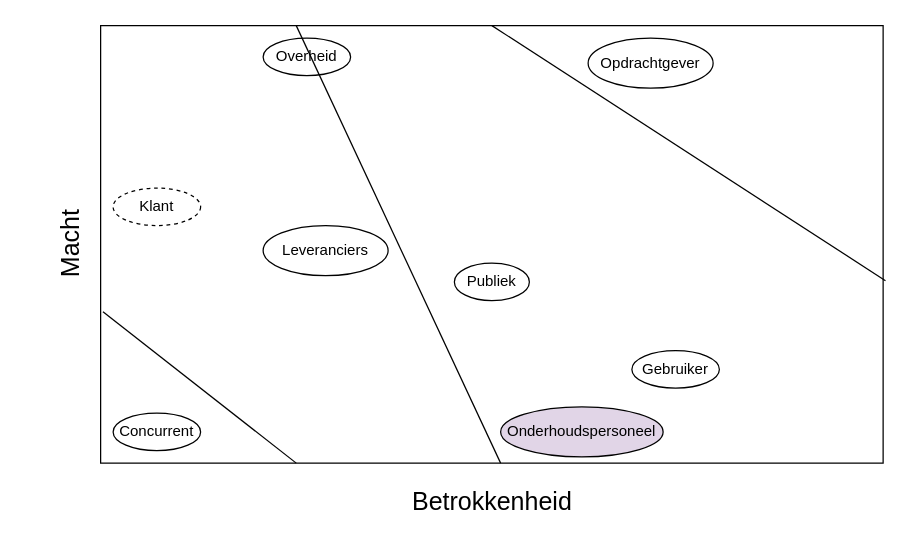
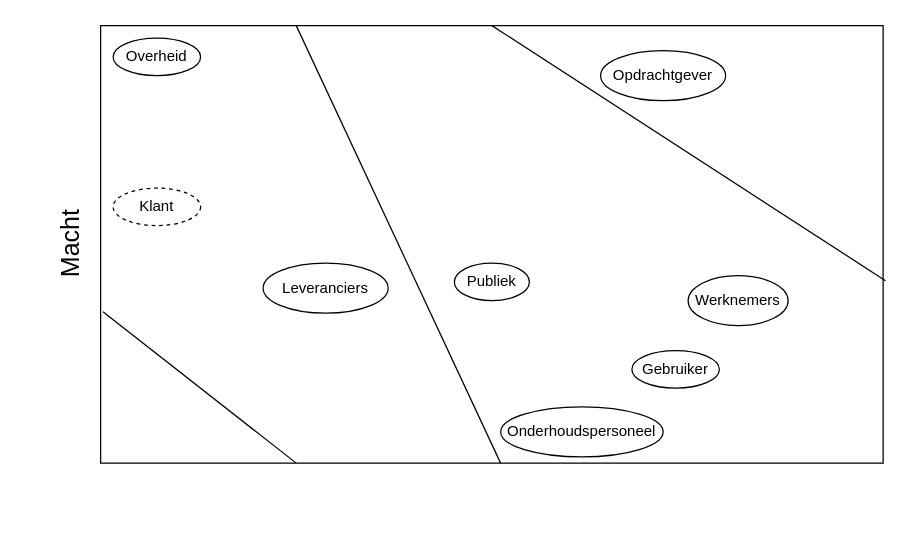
node "Overheid": moved (307, 57) -> (157, 57)
node "Opdrachtgever": moved (651, 63) -> (663, 76)
node "Leveranciers": moved (326, 251) -> (326, 288)
node "Werknemers": added
node "Concurrent": removed
node "Onderhoudspersoneel": fillcolor #e1d5e7 -> #ffffff
node "Betrokkenheid": removed
